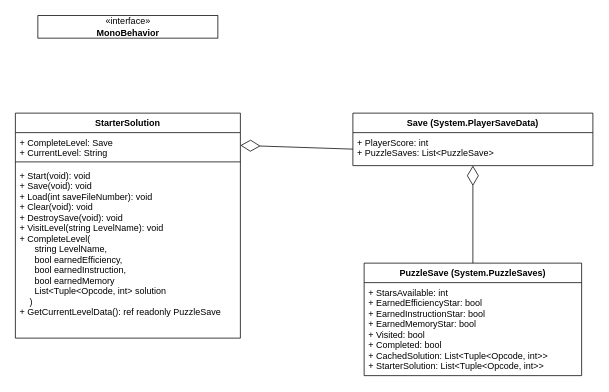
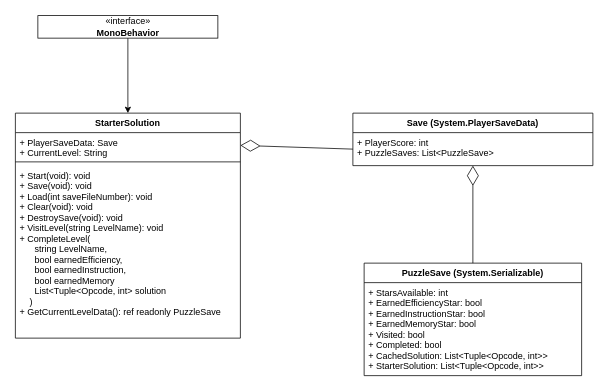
edge "«interface» MonoBehavior" -> "StarterSolution": added
node "+ CompleteLevel: Save + CurrentLevel: String": label "+ CompleteLevel: Save + CurrentLevel: String" -> "+ PlayerSaveData: Save + CurrentLevel: String"
node "PuzzleSave (System.PuzzleSaves)": label "PuzzleSave (System.PuzzleSaves)" -> "PuzzleSave (System.Serializable)"
